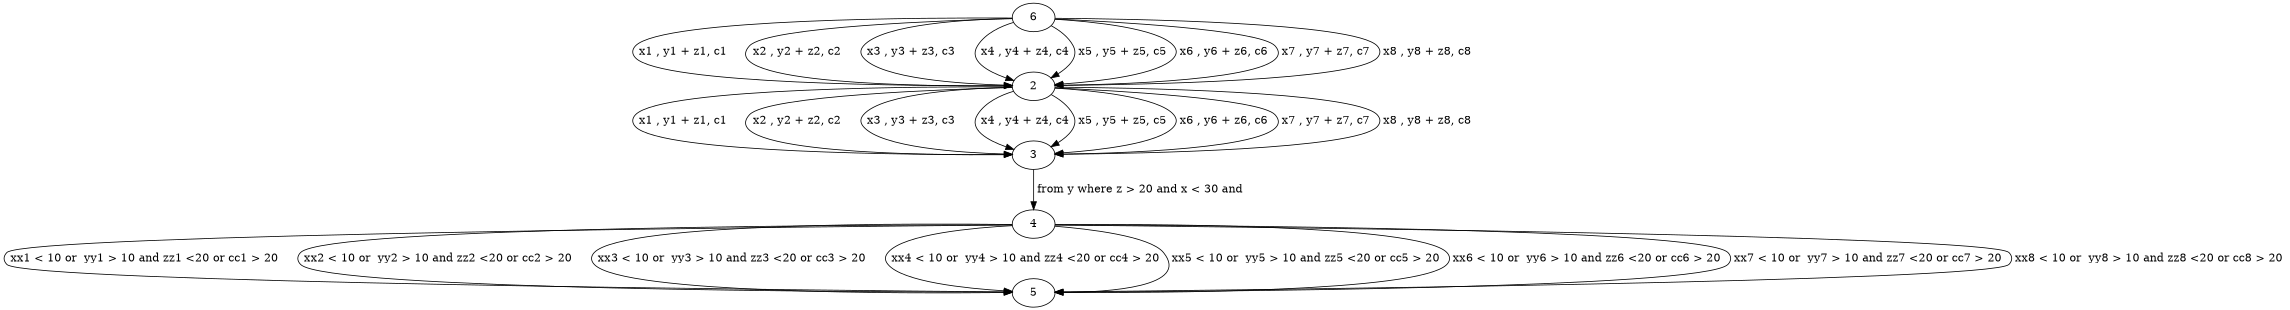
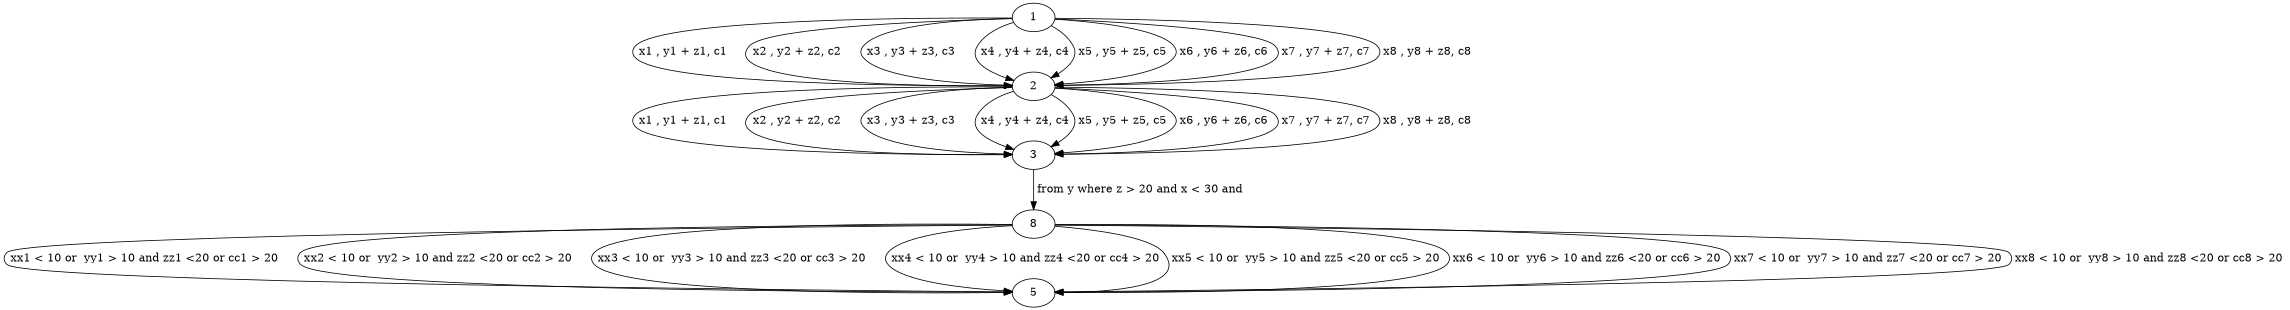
node "6": label "6" -> "1"
node "4": label "4" -> "8"
